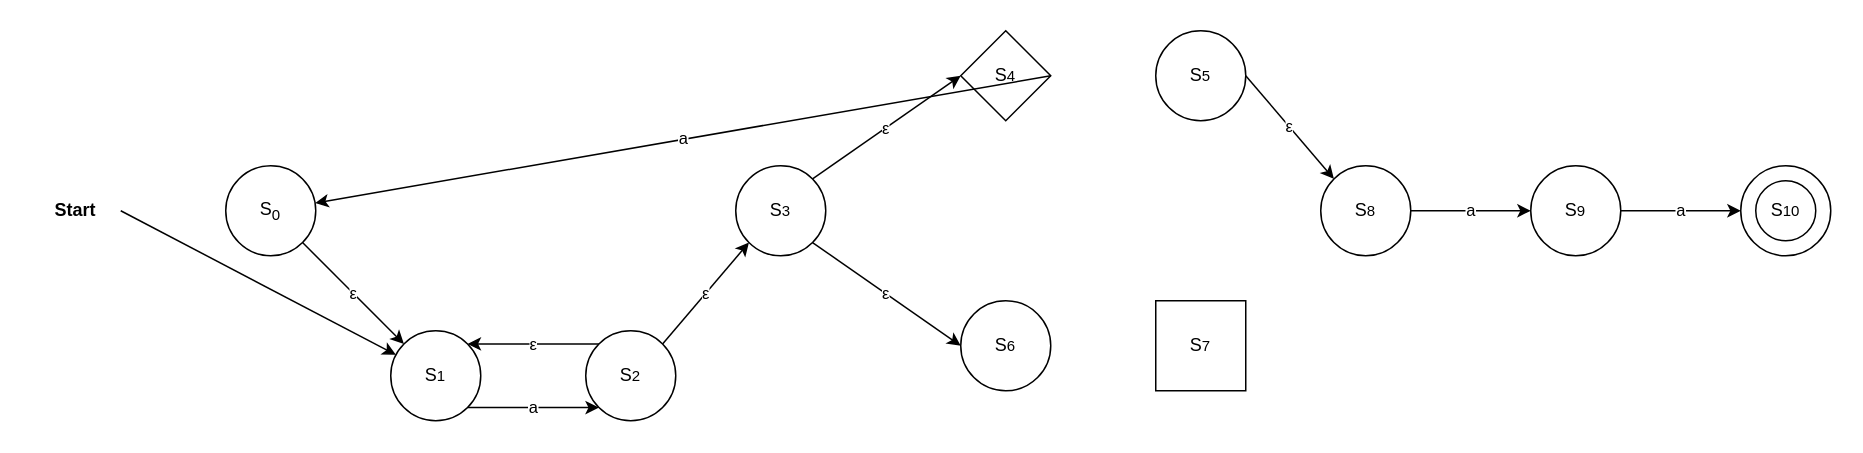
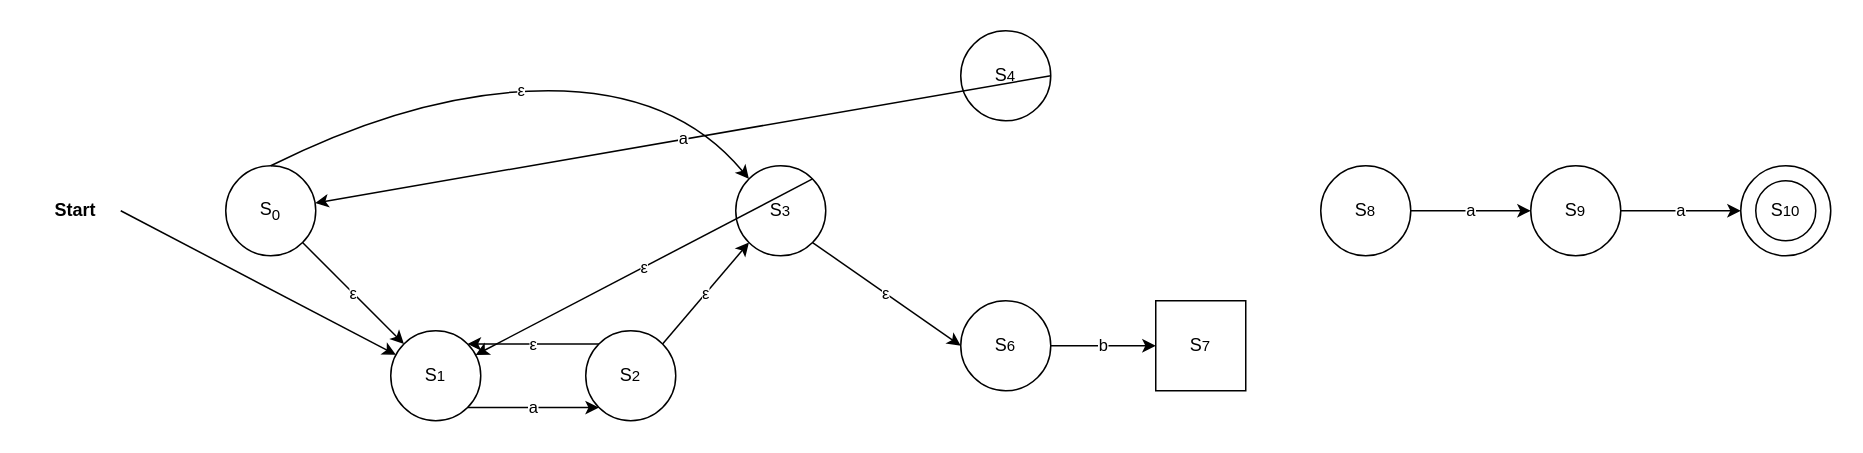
node "S4": shape diamond -> ellipse
node "S5": removed
edge "S0" -> "S3": added, label "ε"
edge "S5" -> "S8": removed, label "ε"
edge "S3" -> "S4": now "S3" -> "S1"
edge "S6" -> "S7": added, label "b"
